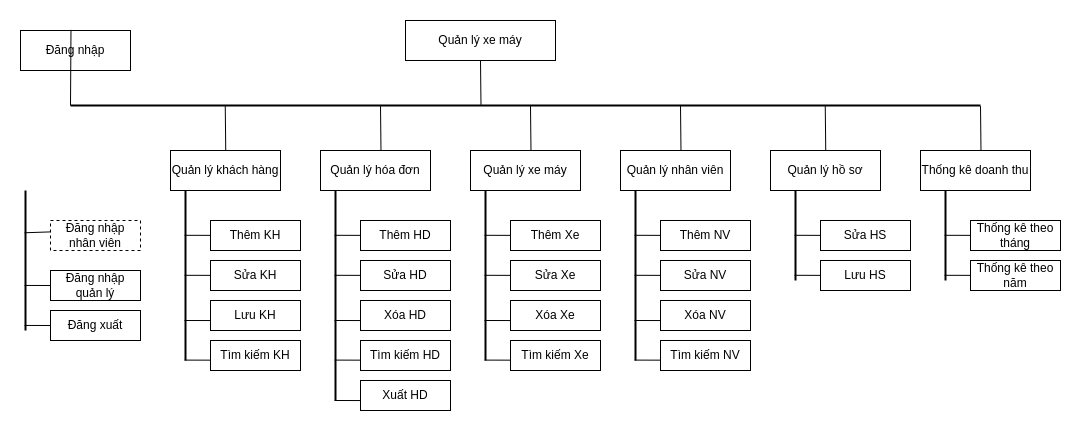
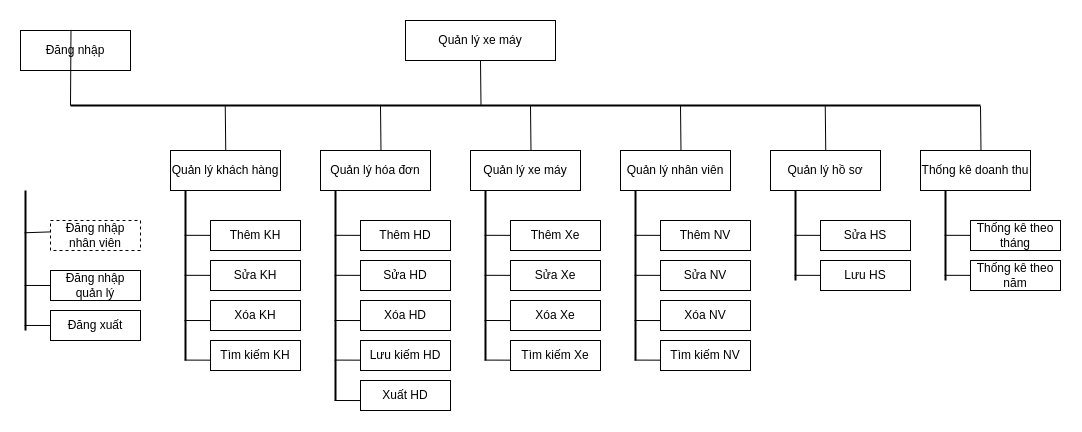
node "Lưu KH": label "Lưu KH" -> "Xóa KH"
node "Tìm kiếm HD": label "Tìm kiếm HD" -> "Lưu kiếm HD"
